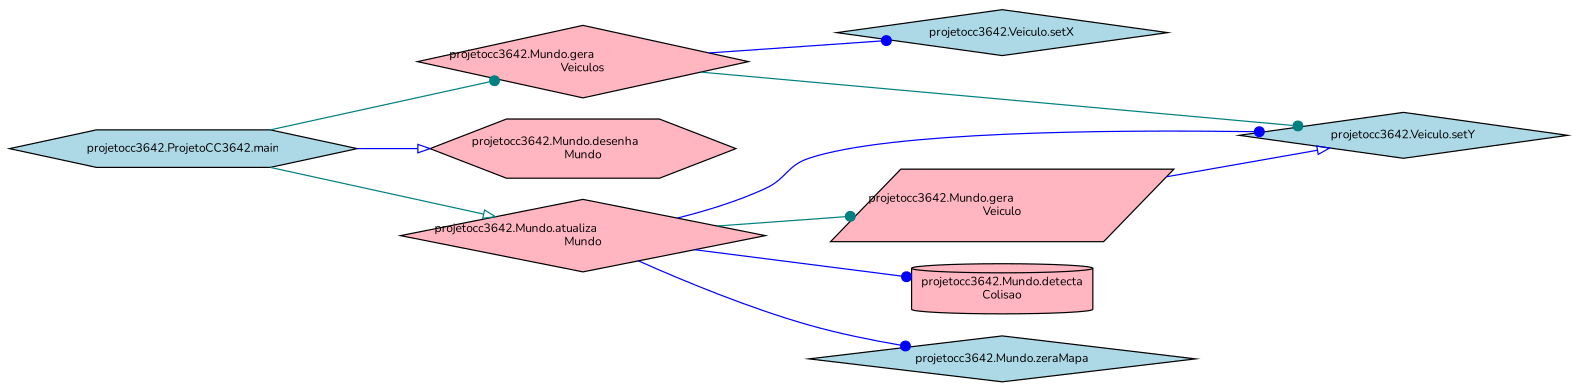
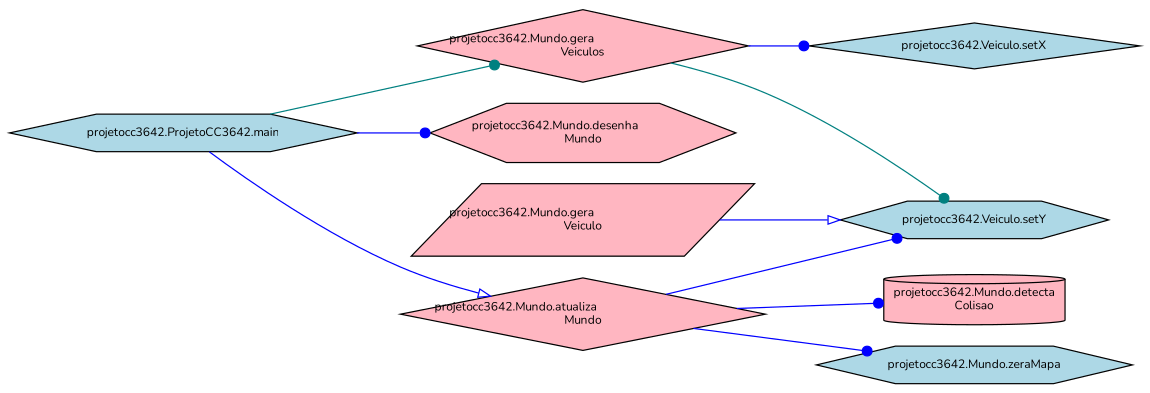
node "projetocc3642.Veiculo.setY": shape diamond -> hexagon
edge "projetocc3642.ProjetoCC3642.main" -> "projetocc3642.Mundo.desenha Mundo": arrowhead onormal -> dot
edge "projetocc3642.ProjetoCC3642.main" -> "projetocc3642.Mundo.atualiza Mundo": color teal -> blue
edge "projetocc3642.Mundo.atualiza Mundo" -> "projetocc3642.Mundo.gera Veiculo": removed
node "projetocc3642.Mundo.zeraMapa": shape diamond -> hexagon
